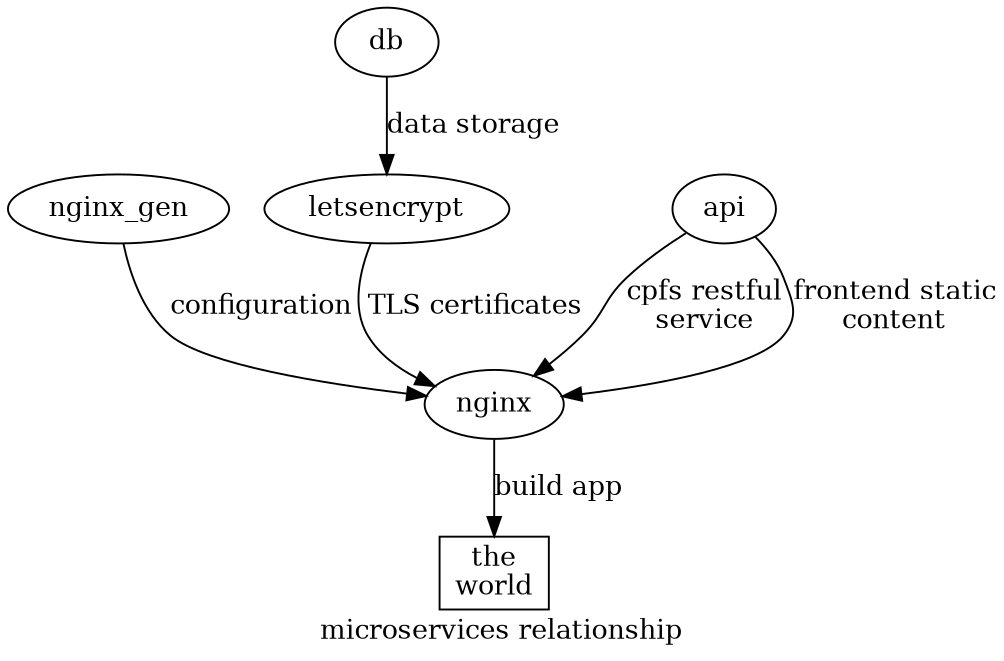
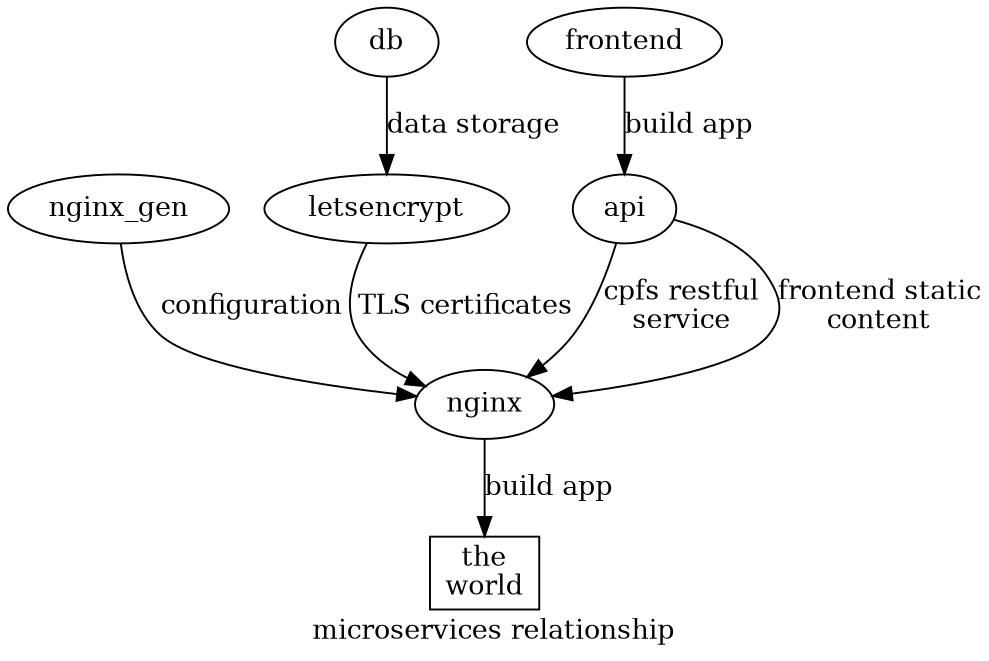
node "frontend": added
